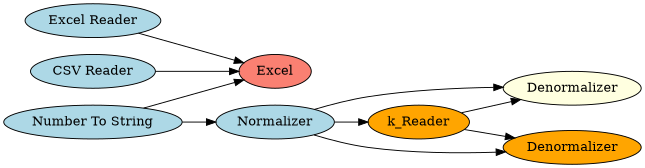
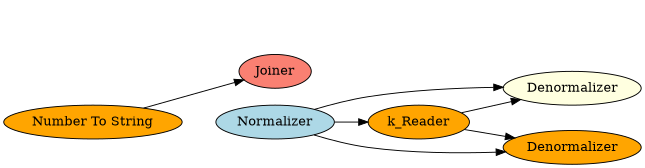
node "Excel Reader": removed
node "CSV Reader": removed
node "Excel": label "Excel" -> "Joiner"
node "Number To String": fillcolor lightblue -> orange
edge "Number To String" -> "Normalizer": removed
